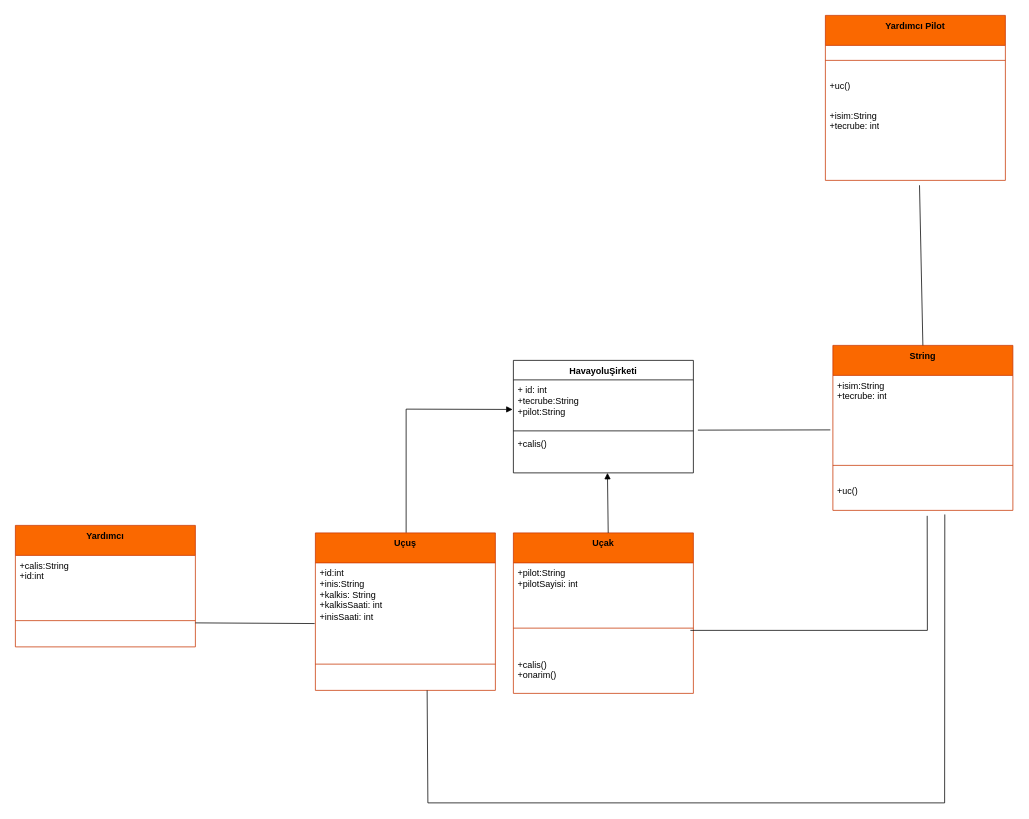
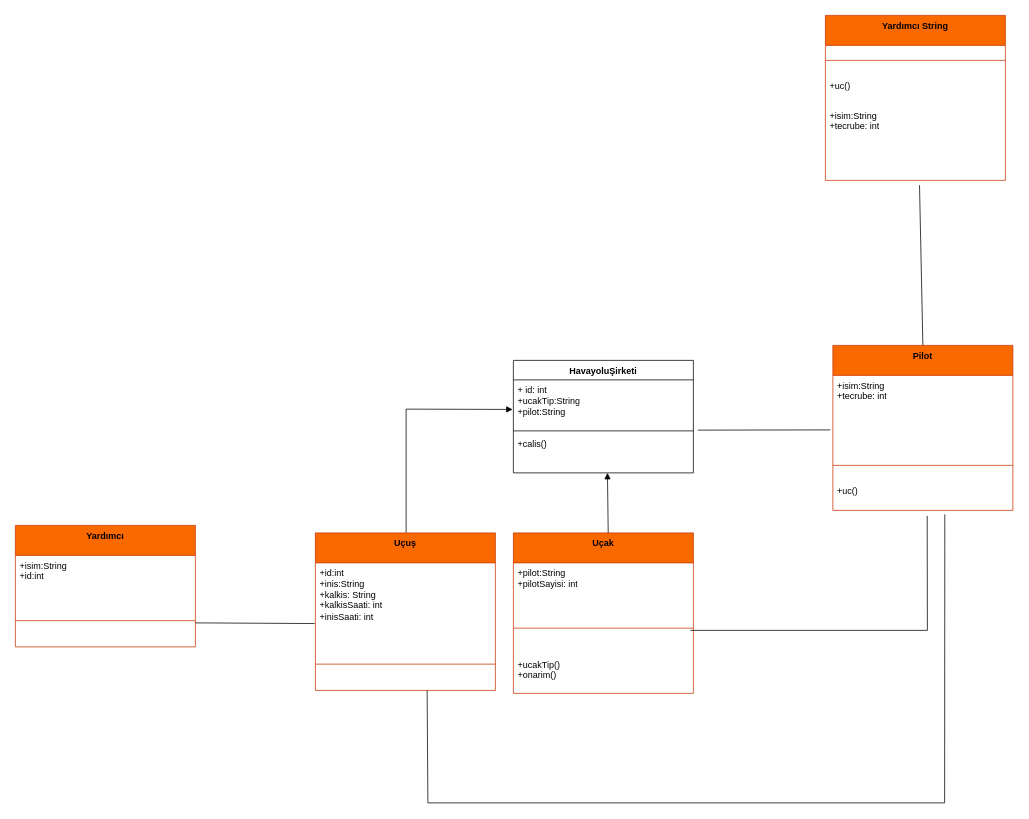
node "Yardımcı Pilot": label "Yardımcı Pilot" -> "Yardımcı String"
node "String": label "String" -> "Pilot"
node "+ id: int +tecrube:String +pilot:String": label "+ id: int +tecrube:String +pilot:String" -> "+ id: int +ucakTip:String +pilot:String"
node "+calis:String +id:int": label "+calis:String +id:int" -> "+isim:String +id:int"
node "+calis() +onarim()": label "+calis() +onarim()" -> "+ucakTip() +onarim()"
